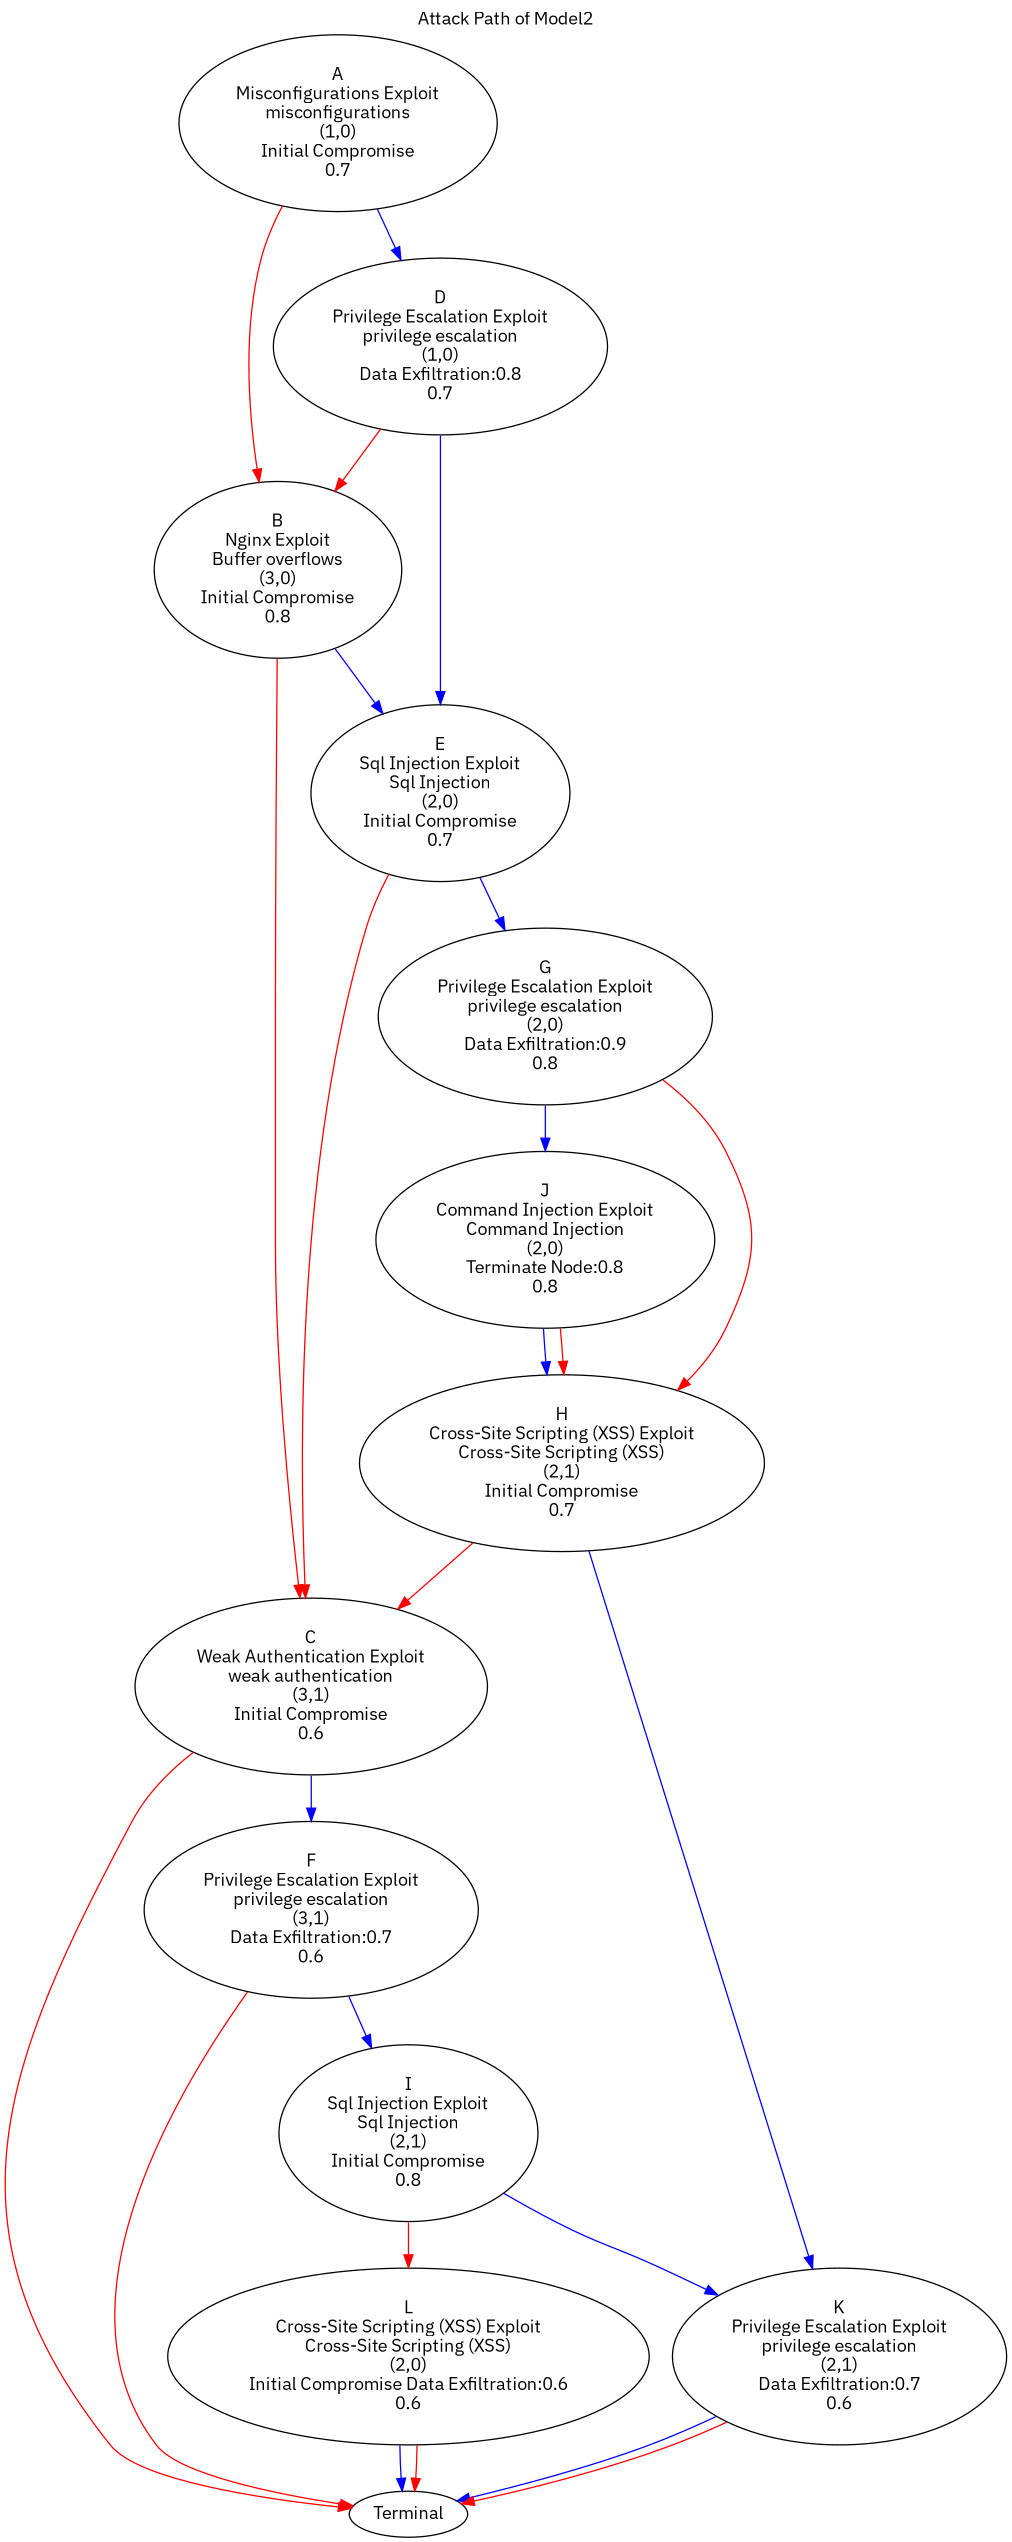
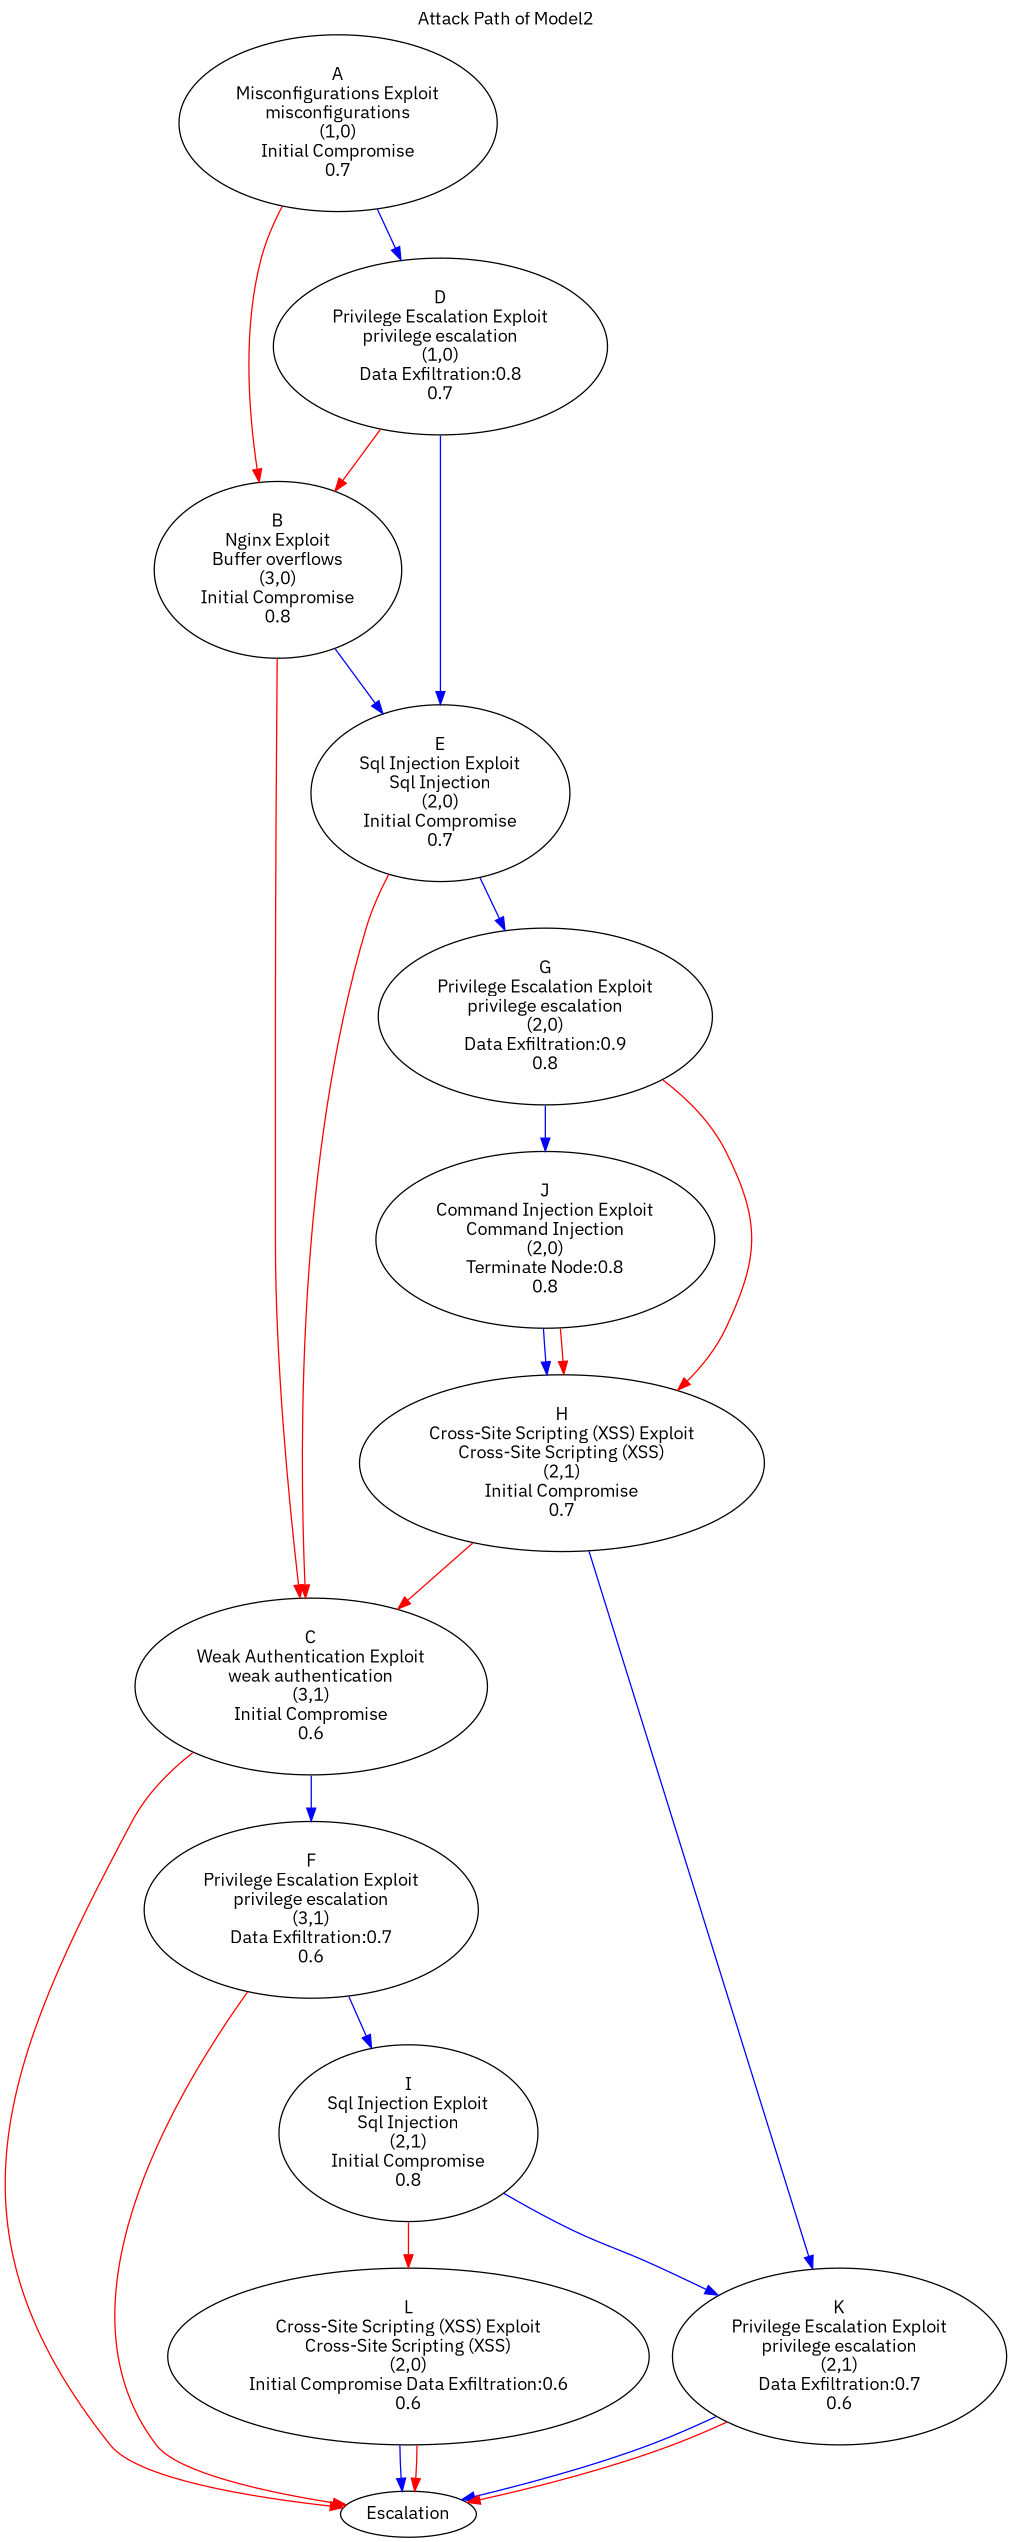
node "Terminal": label "Terminal" -> "Escalation"
